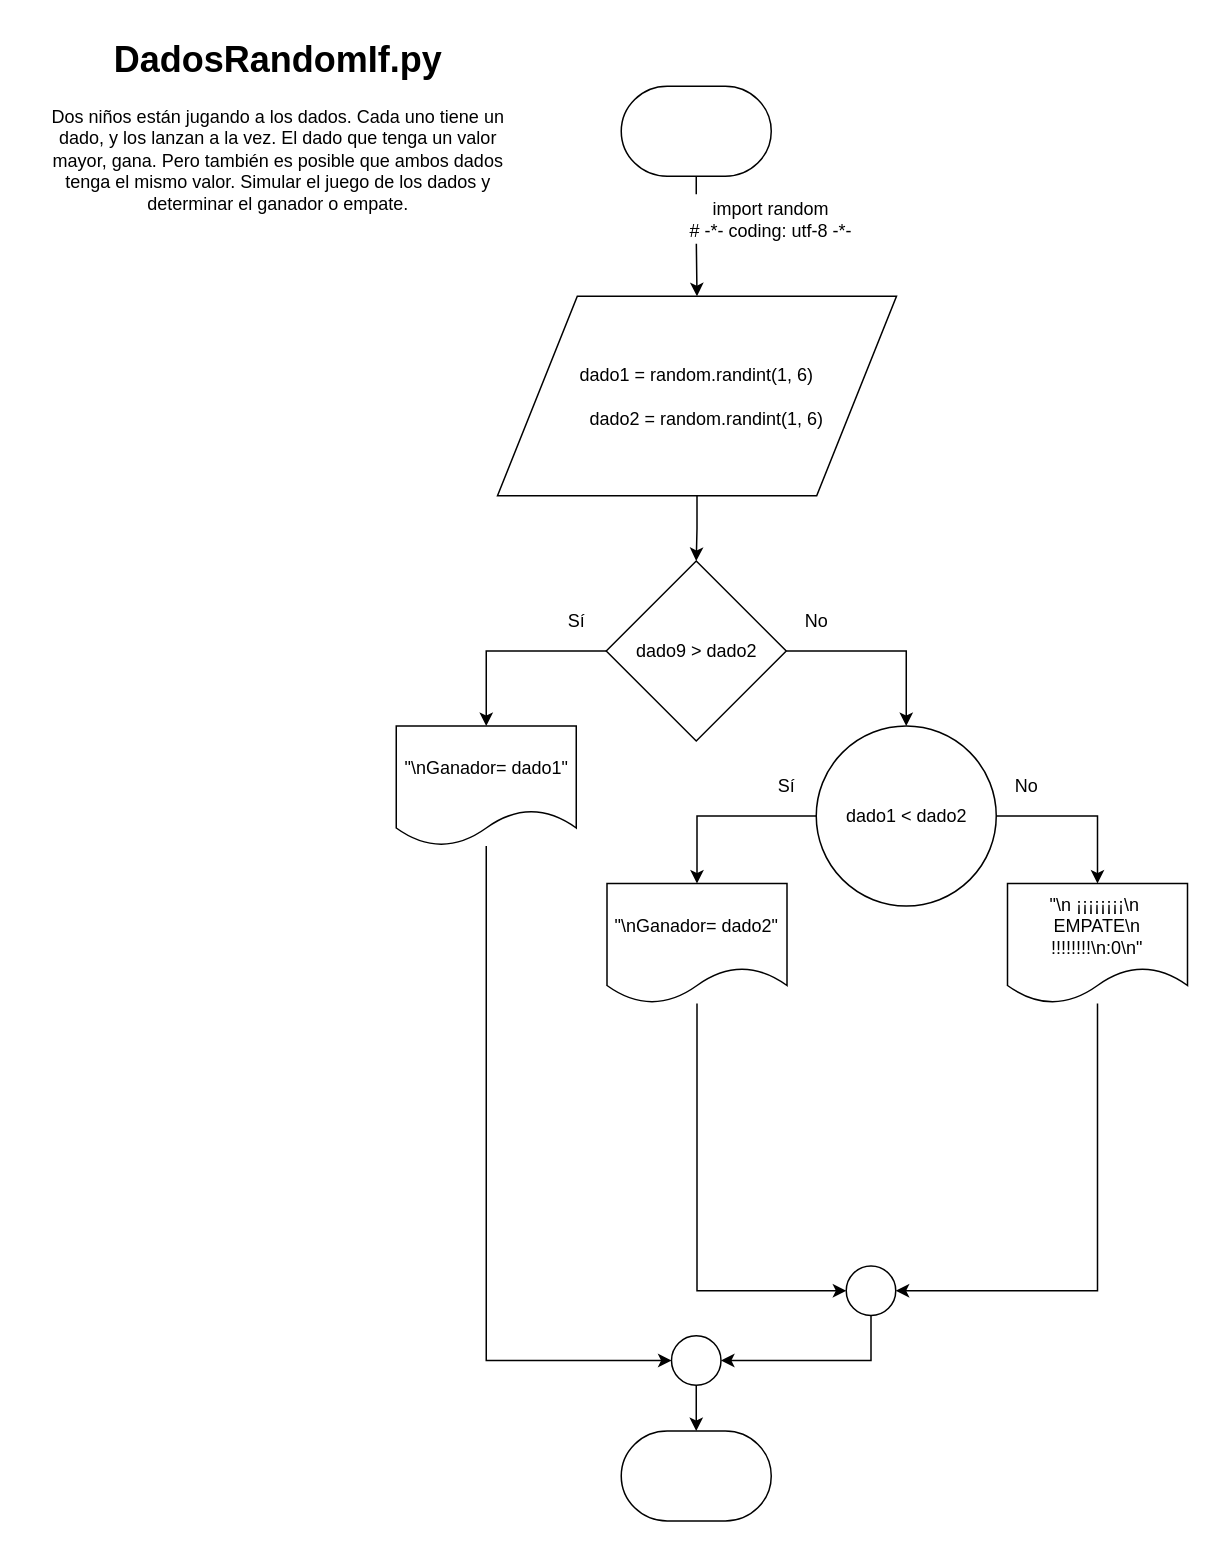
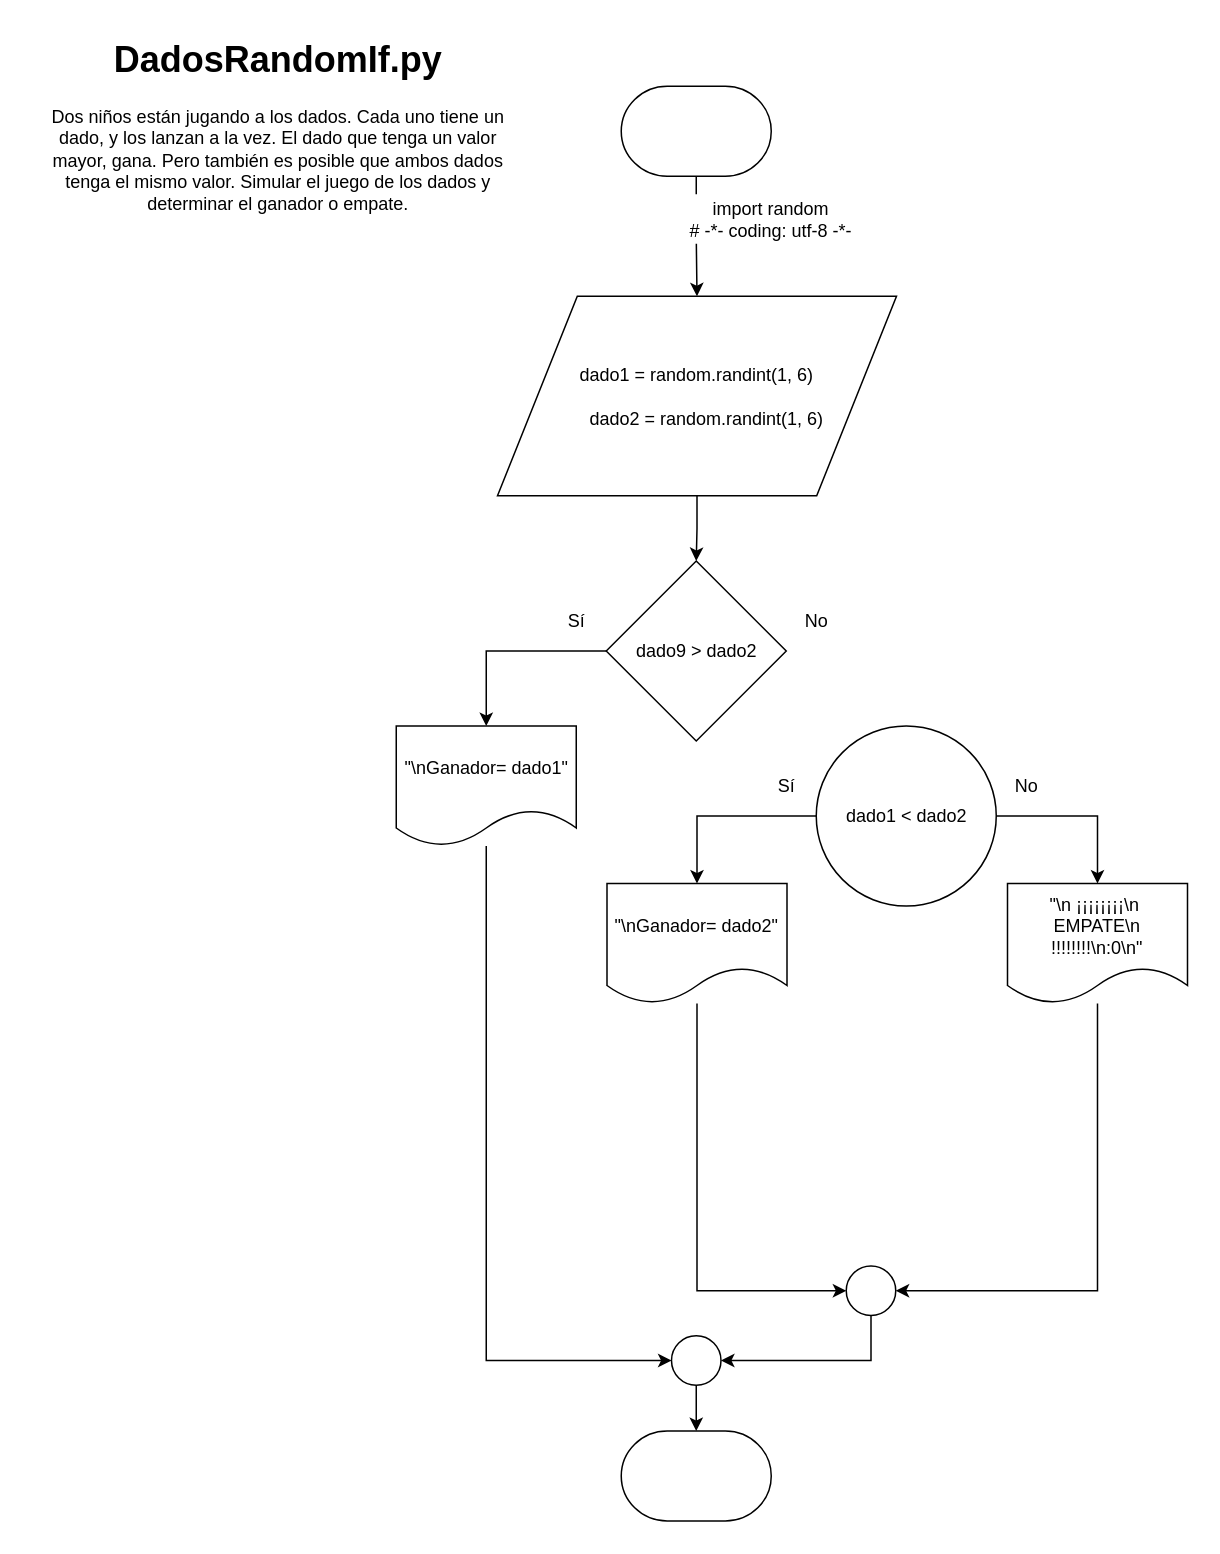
edge "dado9 > dado2" -> "dado1 < dado2": removed
